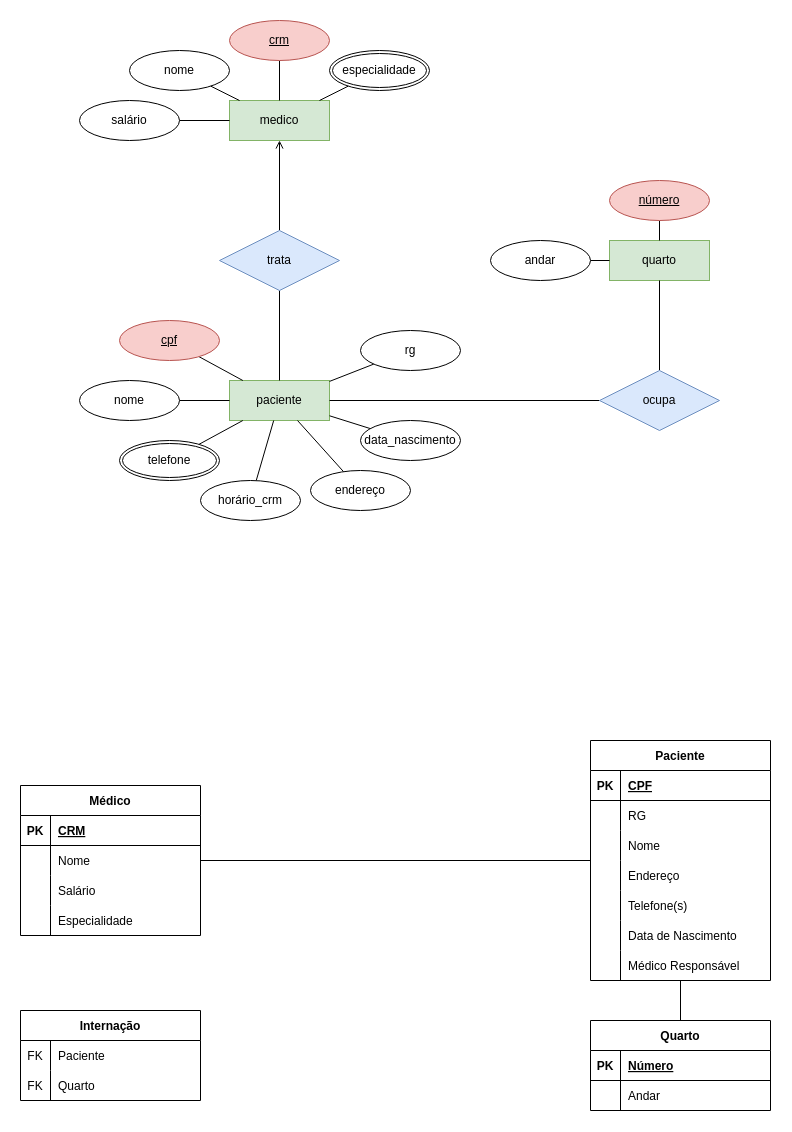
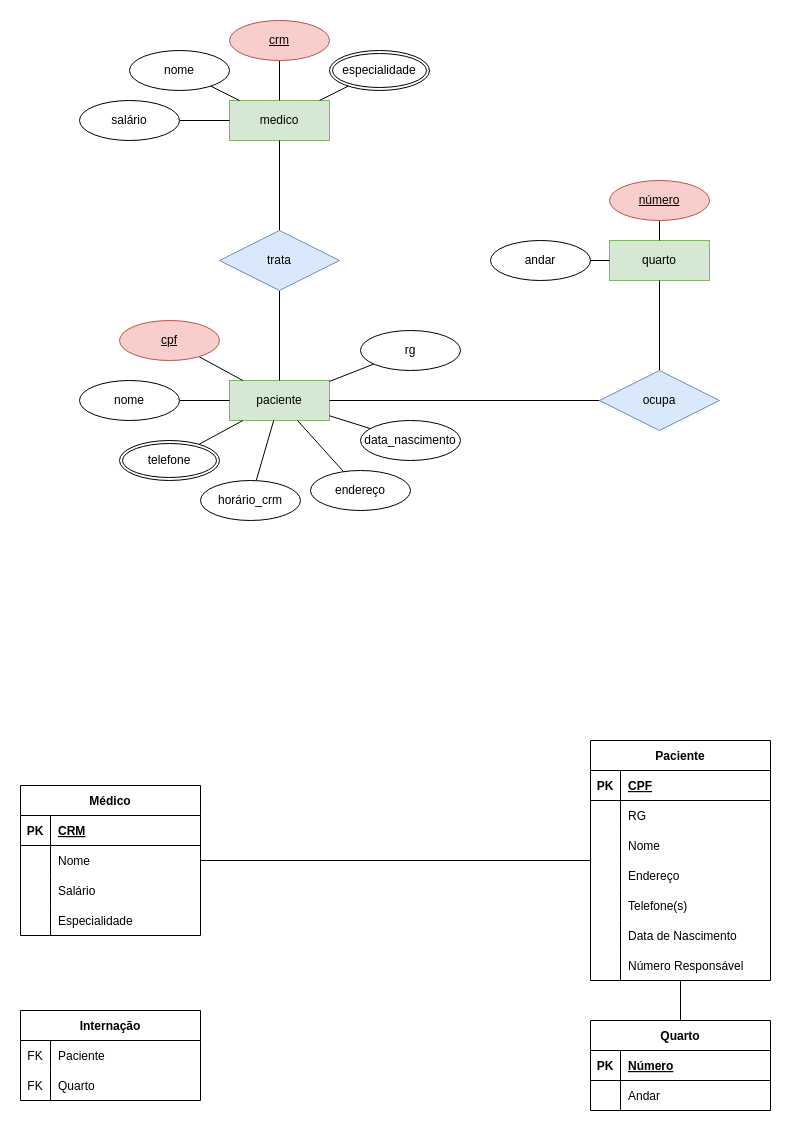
edge "trata" -> "medico": arrowhead open -> none
node "Médico Responsável": label "Médico Responsável" -> "Número Responsável"
